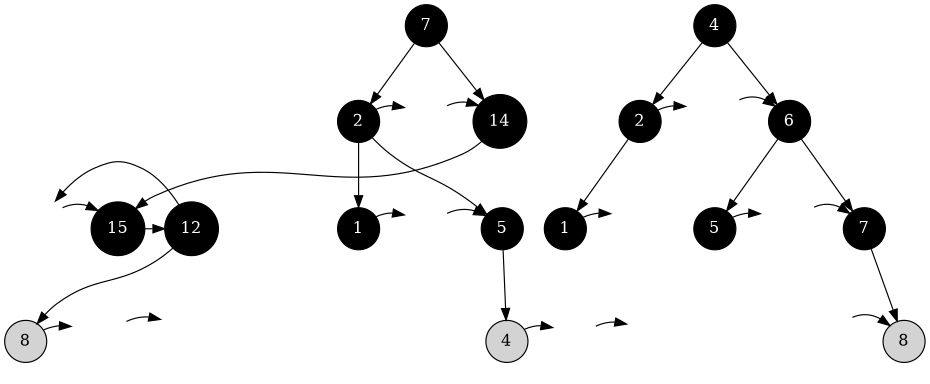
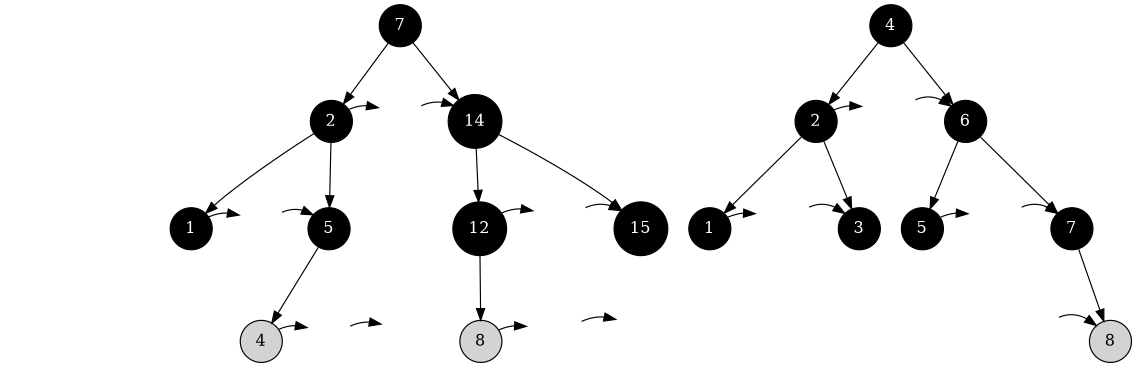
edge "15" -> "12": now "14" -> "12"
node "3": added
